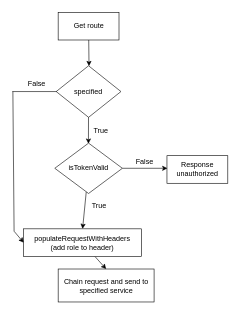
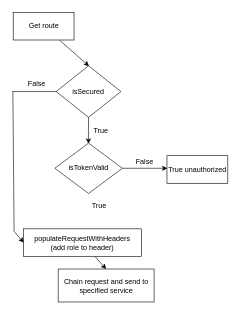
node "Get route": moved (89, 26) -> (44, 26)
node "specified": label "specified" -> "isSecured"
node "Response unauthorized": label "Response unauthorized" -> "True unauthorized"
edge "isTokenValid" -> "populateRequestWithHeaders (add role to header)": removed
